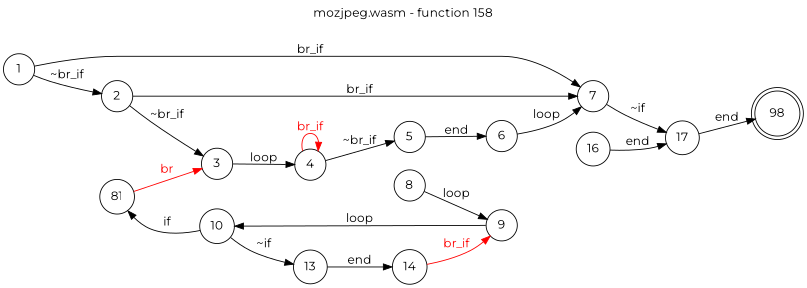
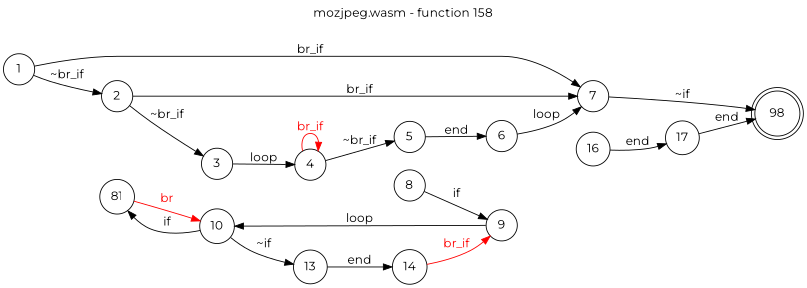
edge "7" -> "17": now "7" -> "98"
edge "81" -> "3": now "81" -> "10"
edge "8" -> "9": label "loop" -> "if"
